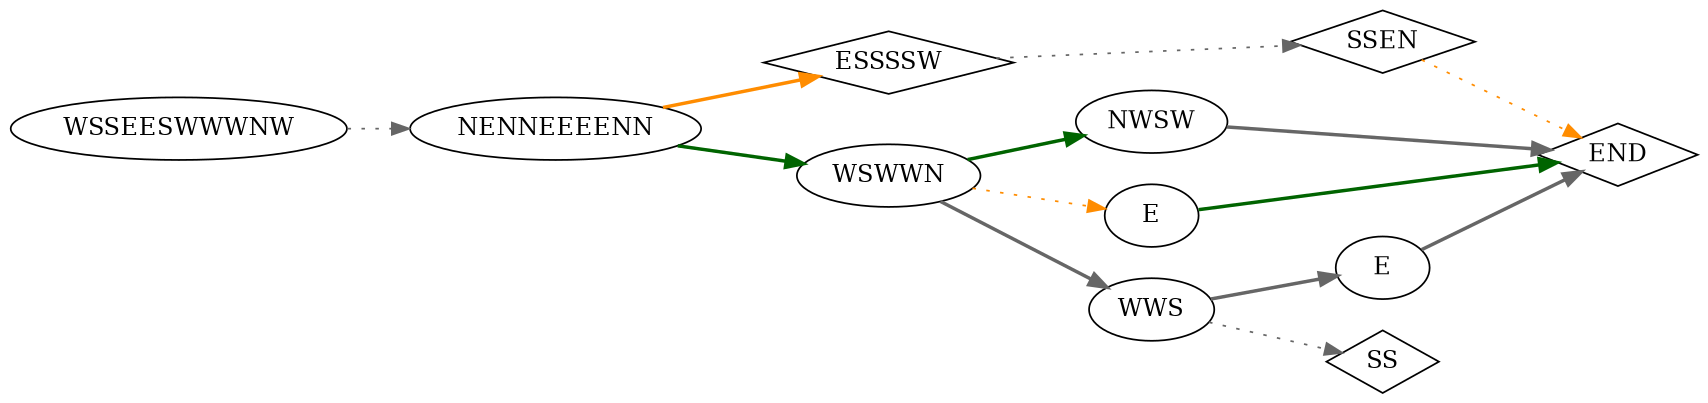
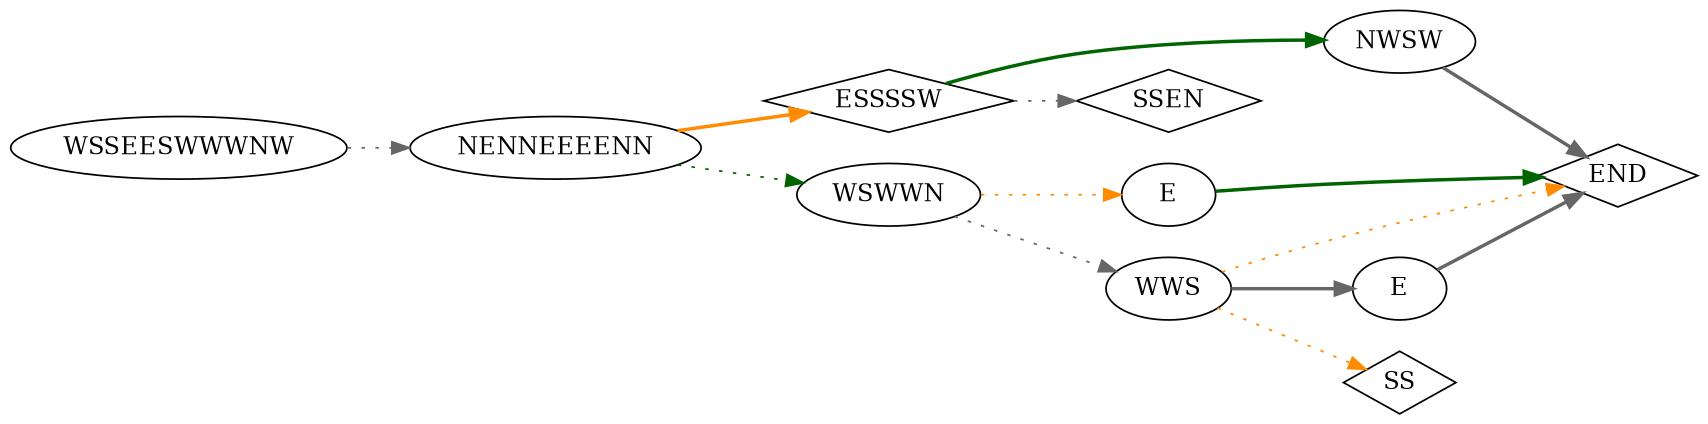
edge "SSEN" -> "END": now "WWS" -> "END"
edge "WSWWN" -> "NWSW": now "ESSSSW" -> "NWSW"
edge "NENNEEEENN" -> "WSWWN": style bold -> dotted
edge "WSWWN" -> "WWS": style bold -> dotted
edge "WWS" -> "SS": color gray40 -> darkorange
